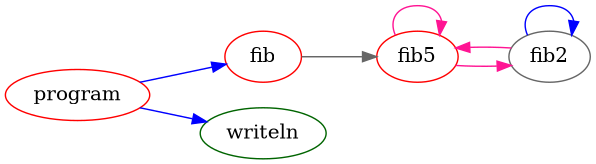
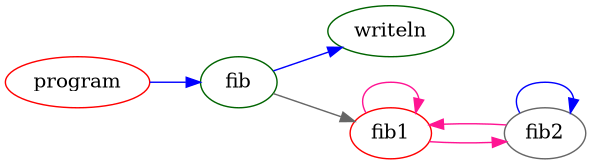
node "fib": color red -> darkgreen
node "fib5": label "fib5" -> "fib1"
edge "program" -> "writeln": now "fib" -> "writeln"
